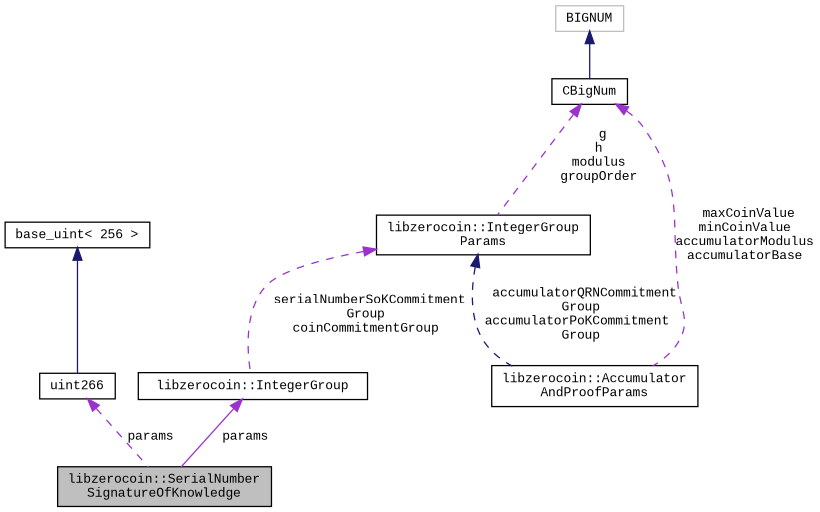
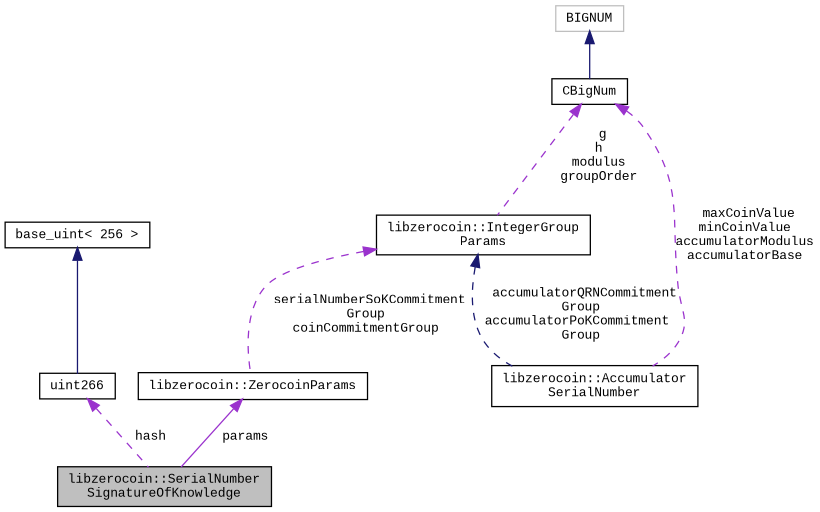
node "libzerocoin::IntegerGroup": label "libzerocoin::IntegerGroup" -> "libzerocoin::ZerocoinParams"
node "libzerocoin::Accumulator AndProofParams": label "libzerocoin::Accumulator AndProofParams" -> "libzerocoin::Accumulator SerialNumber"
edge "libzerocoin::SerialNumber SignatureOfKnowledge" -> "uint266": label " params" -> " hash"
